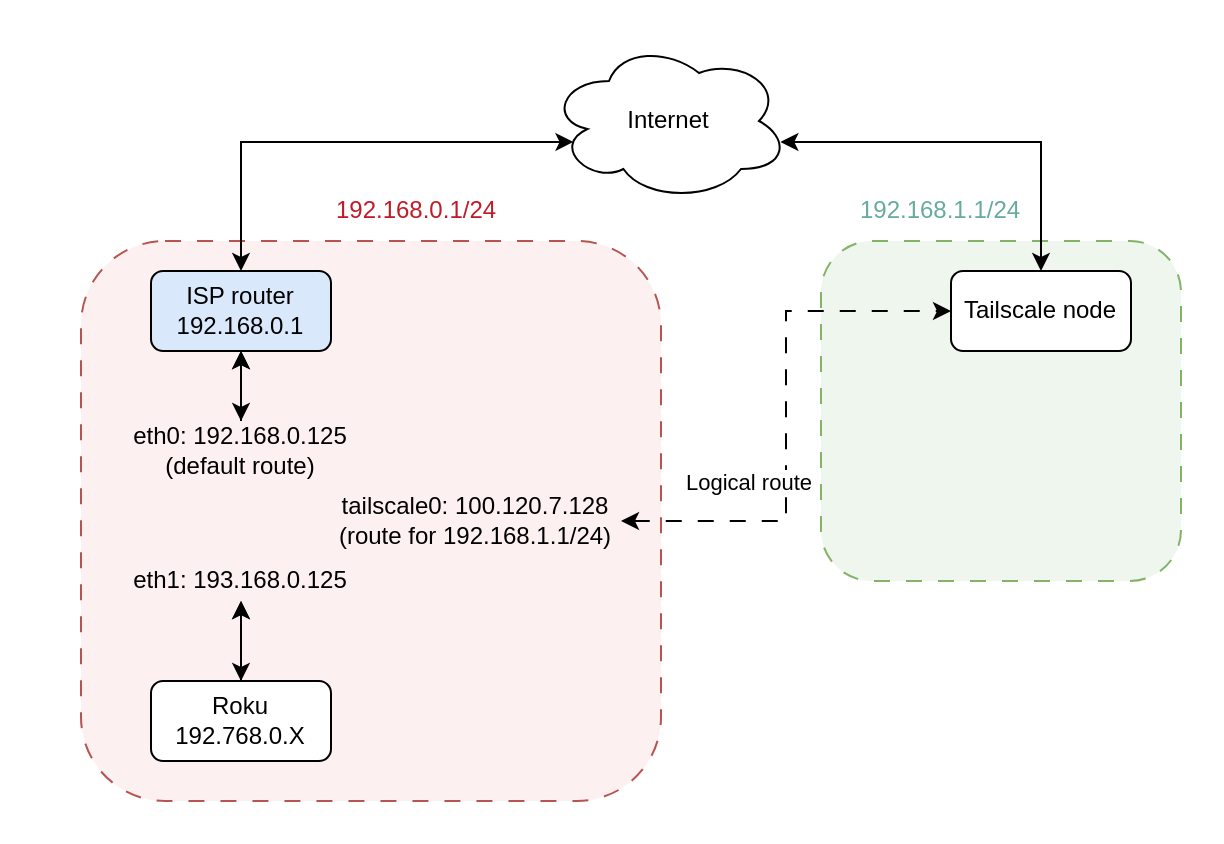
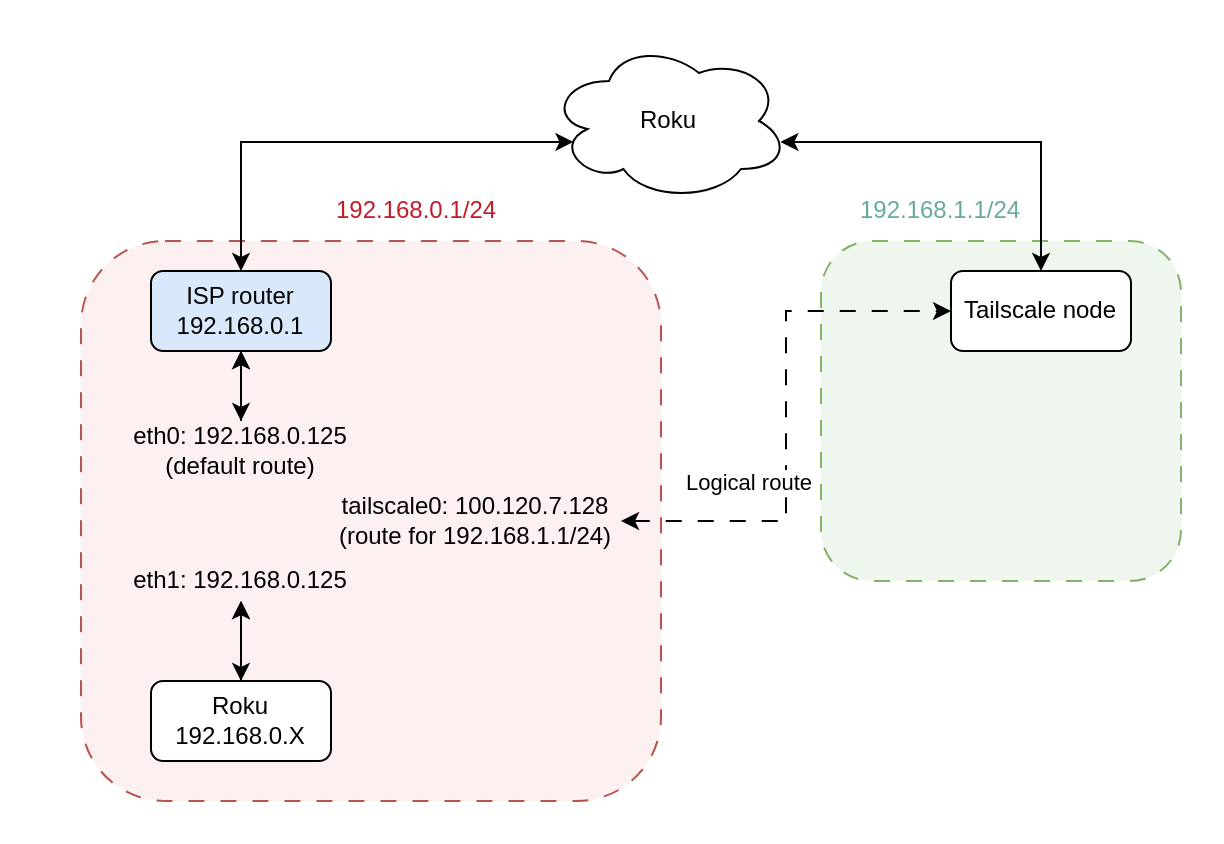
node "Internet": label "Internet" -> "Roku"
node "eth1: 193.168.0.125": label "eth1: 193.168.0.125" -> "eth1: 192.168.0.125"
node "Roku 192.768.0.X": label "Roku 192.768.0.X" -> "Roku 192.168.0.X"
